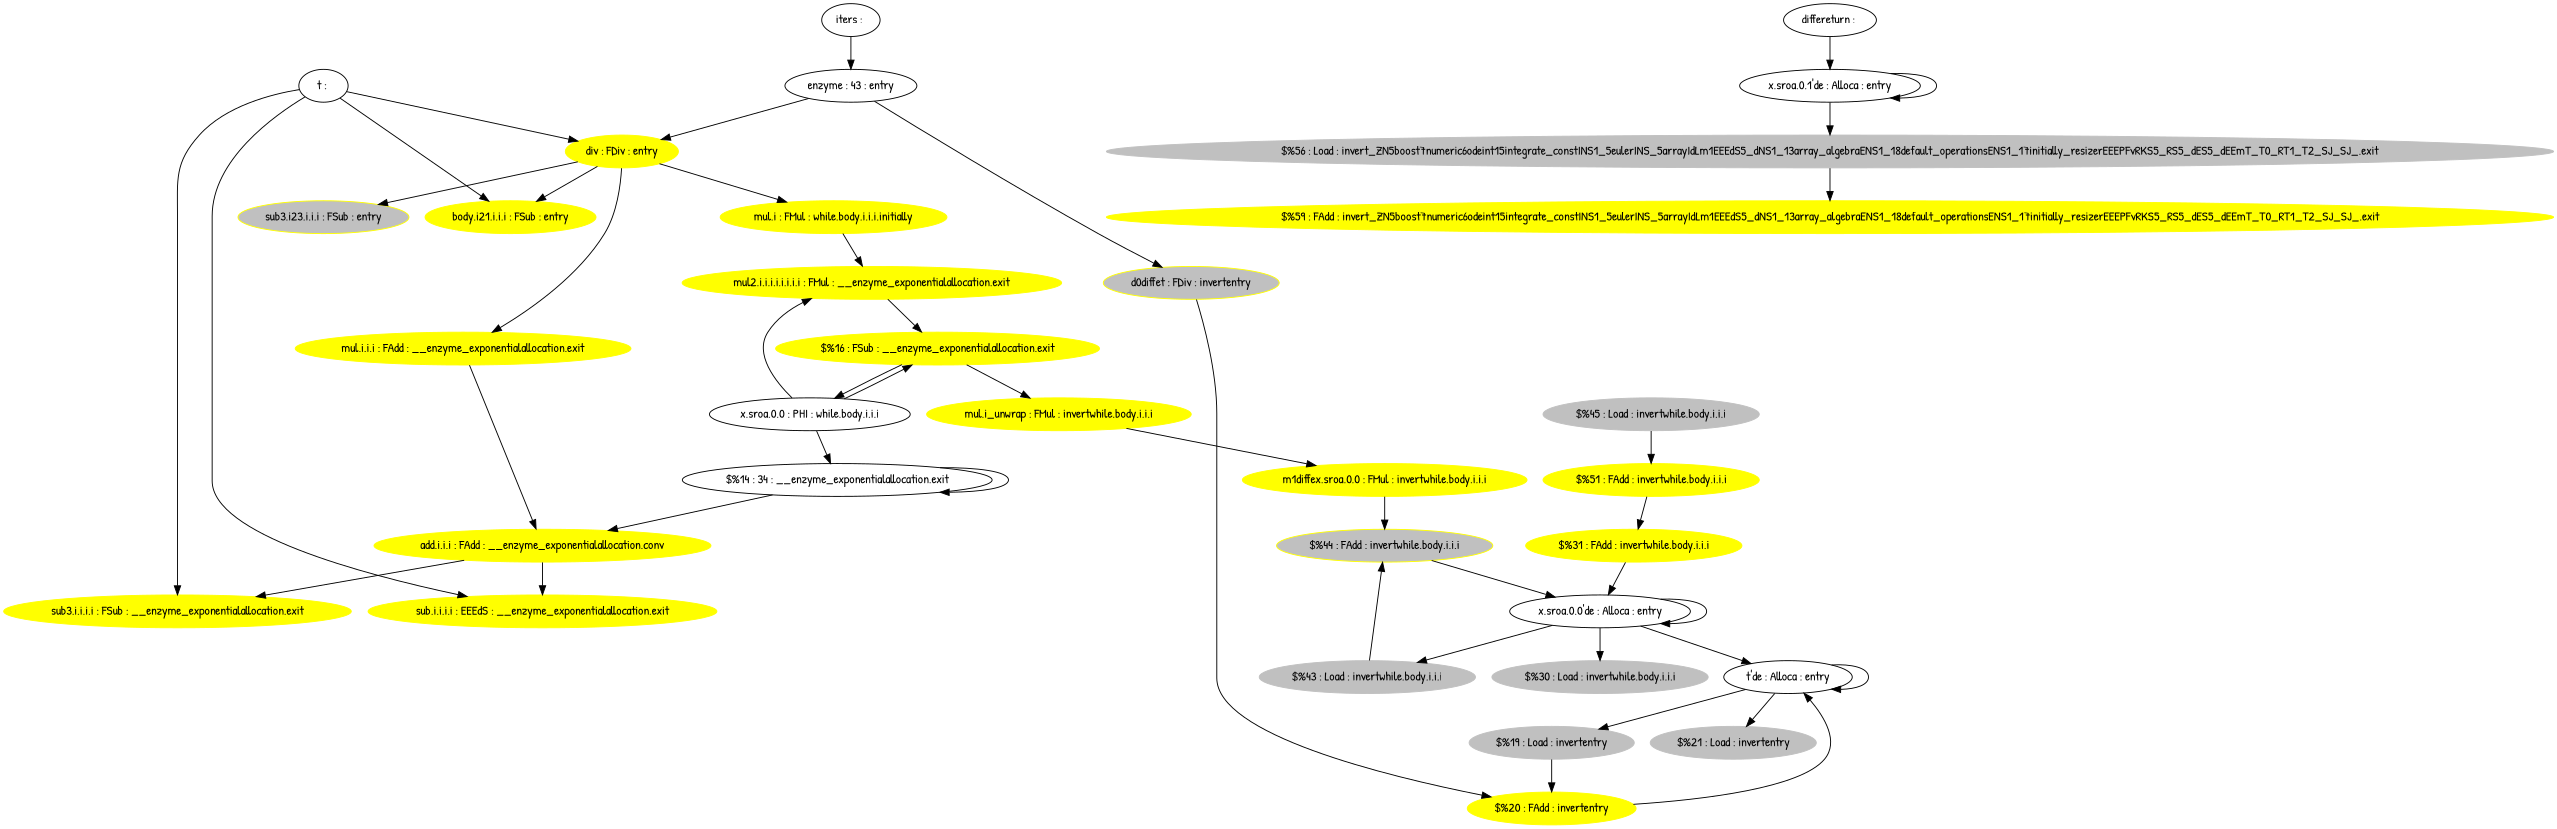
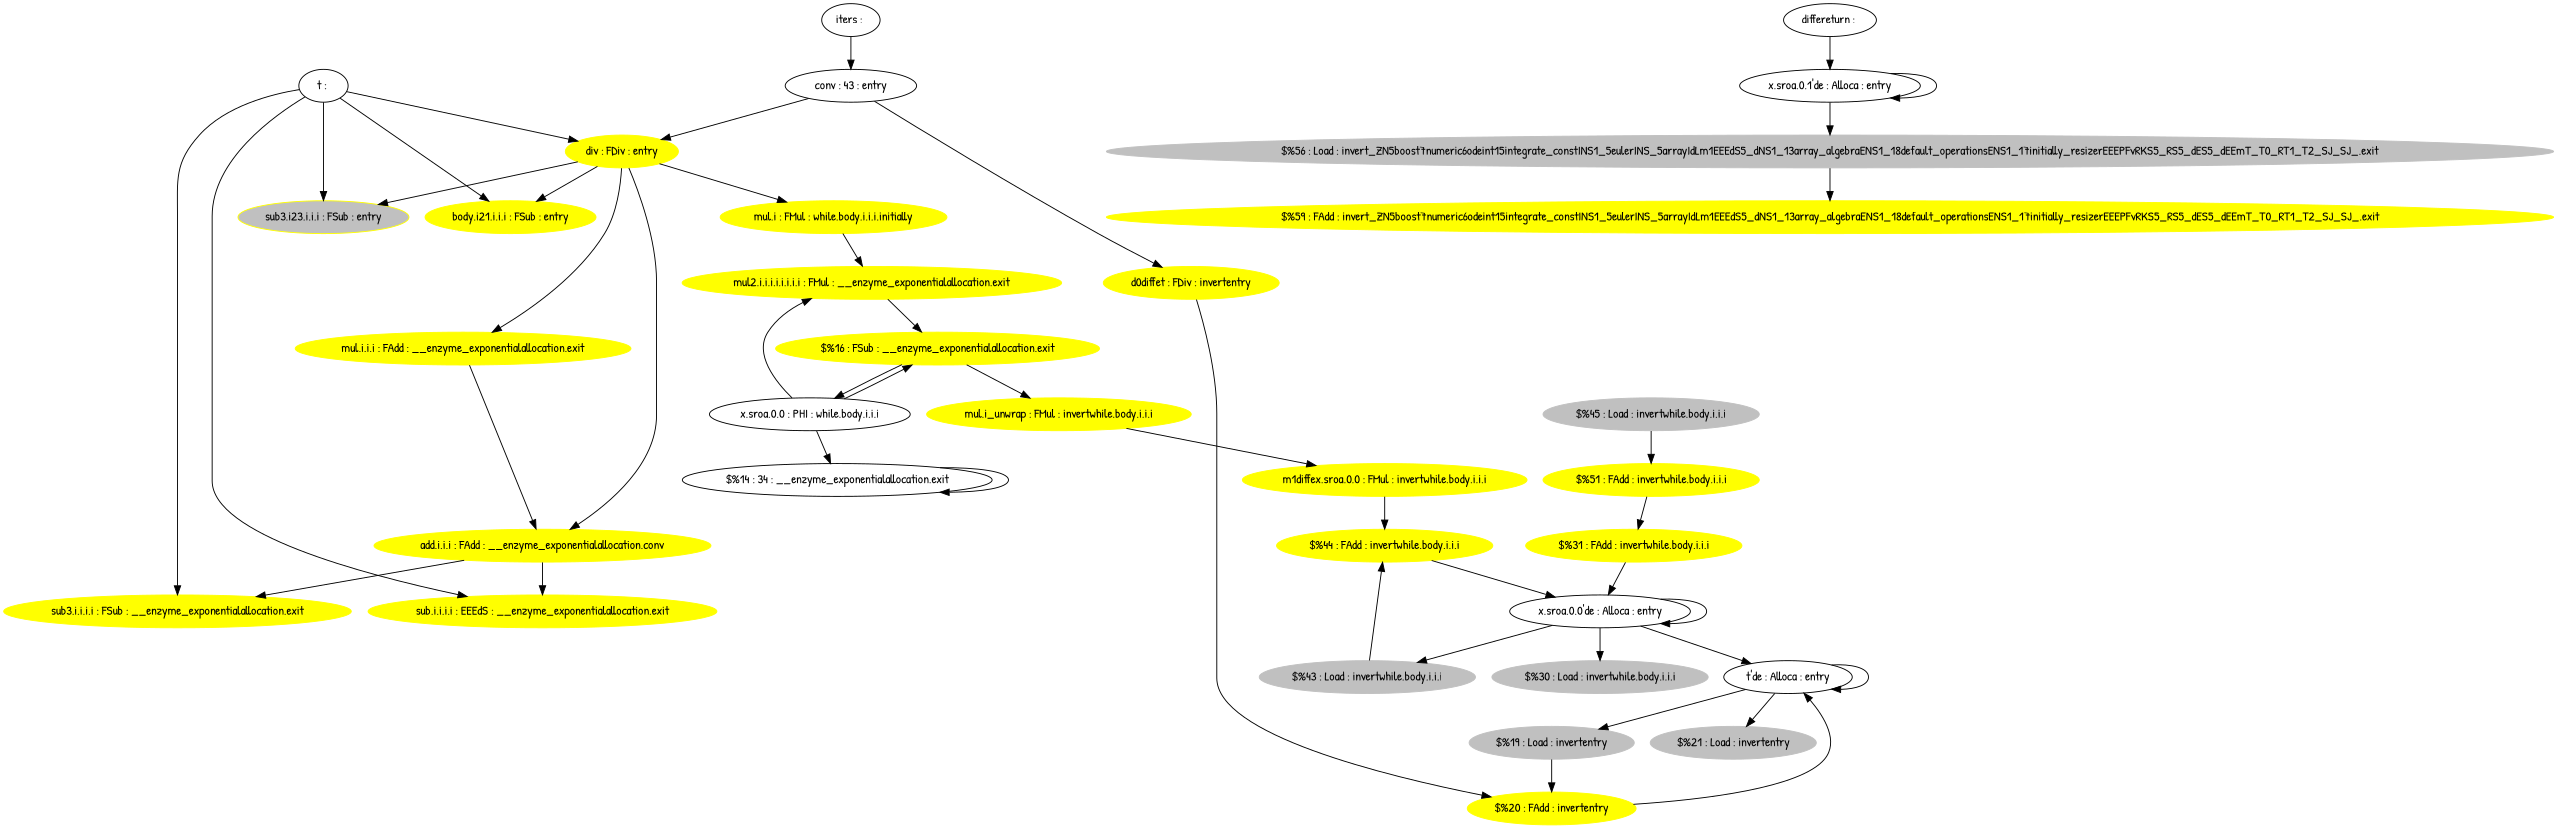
node "enzyme : 43 : entry": label "enzyme : 43 : entry" -> "conv : 43 : entry"
edge "t :" -> "sub3.i23.i.i.i : FSub : entry": added
node "d0diffet : FDiv : invertentry": fillcolor gray -> yellow
edge "$%14 : 34 : __enzyme_exponentialallocation.exit" -> "add.i.i.i : FAdd : __enzyme_exponentialallocation.conv": now "div : FDiv : entry" -> "add.i.i.i : FAdd : __enzyme_exponentialallocation.conv"
node "$%44 : FAdd : invertwhile.body.i.i.i": fillcolor gray -> yellow
